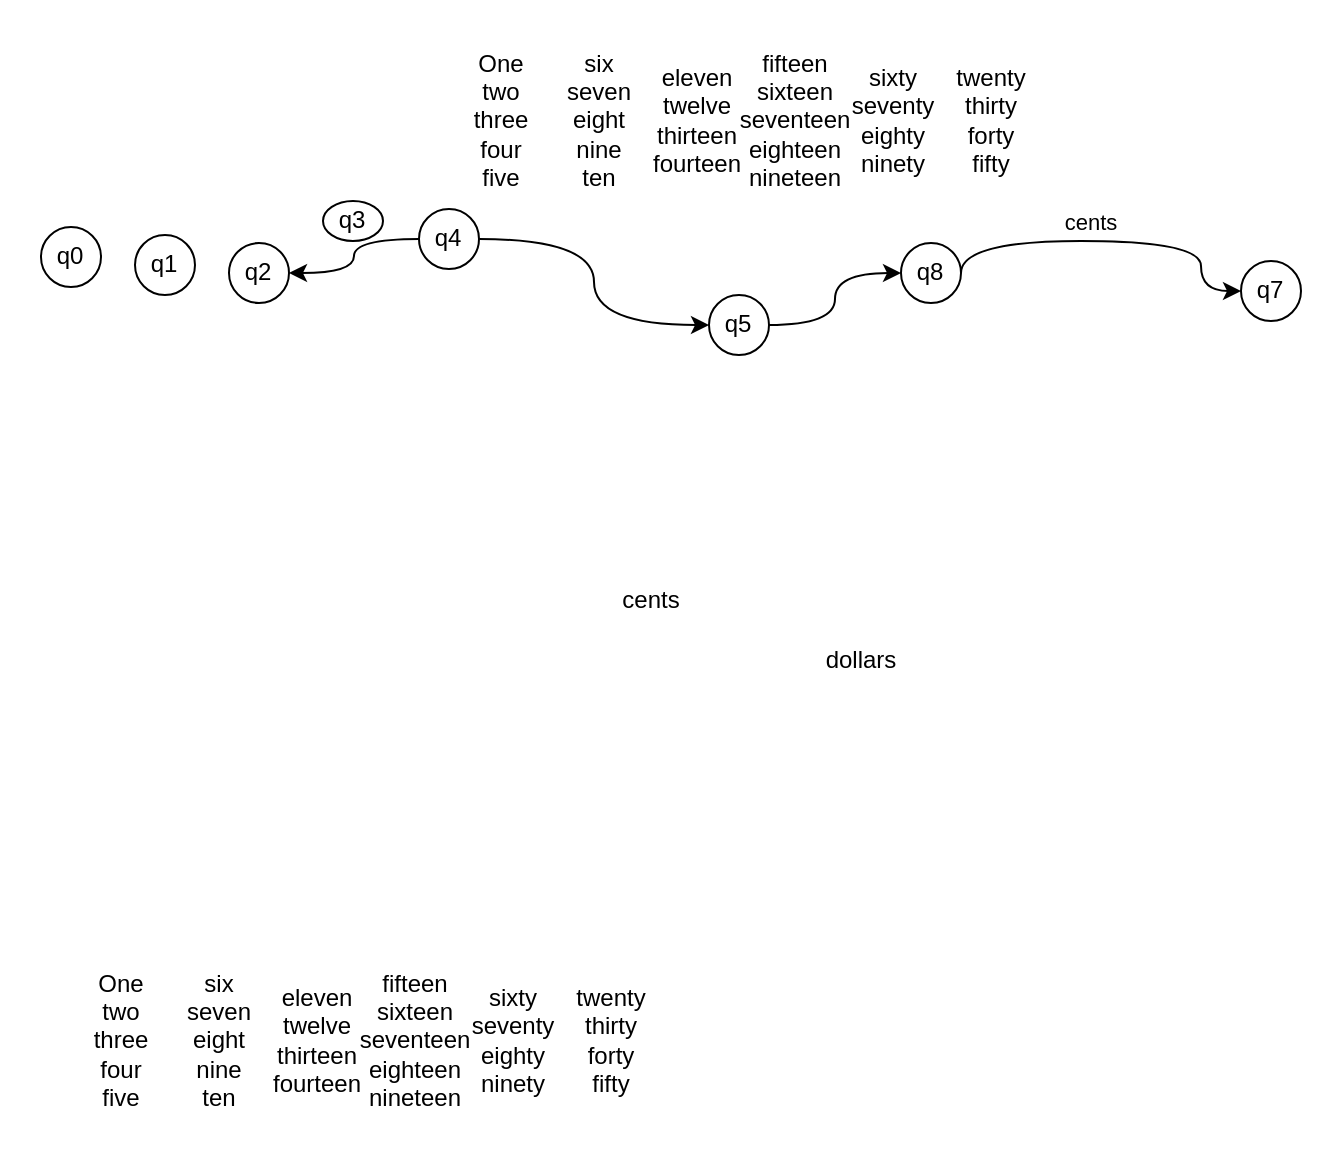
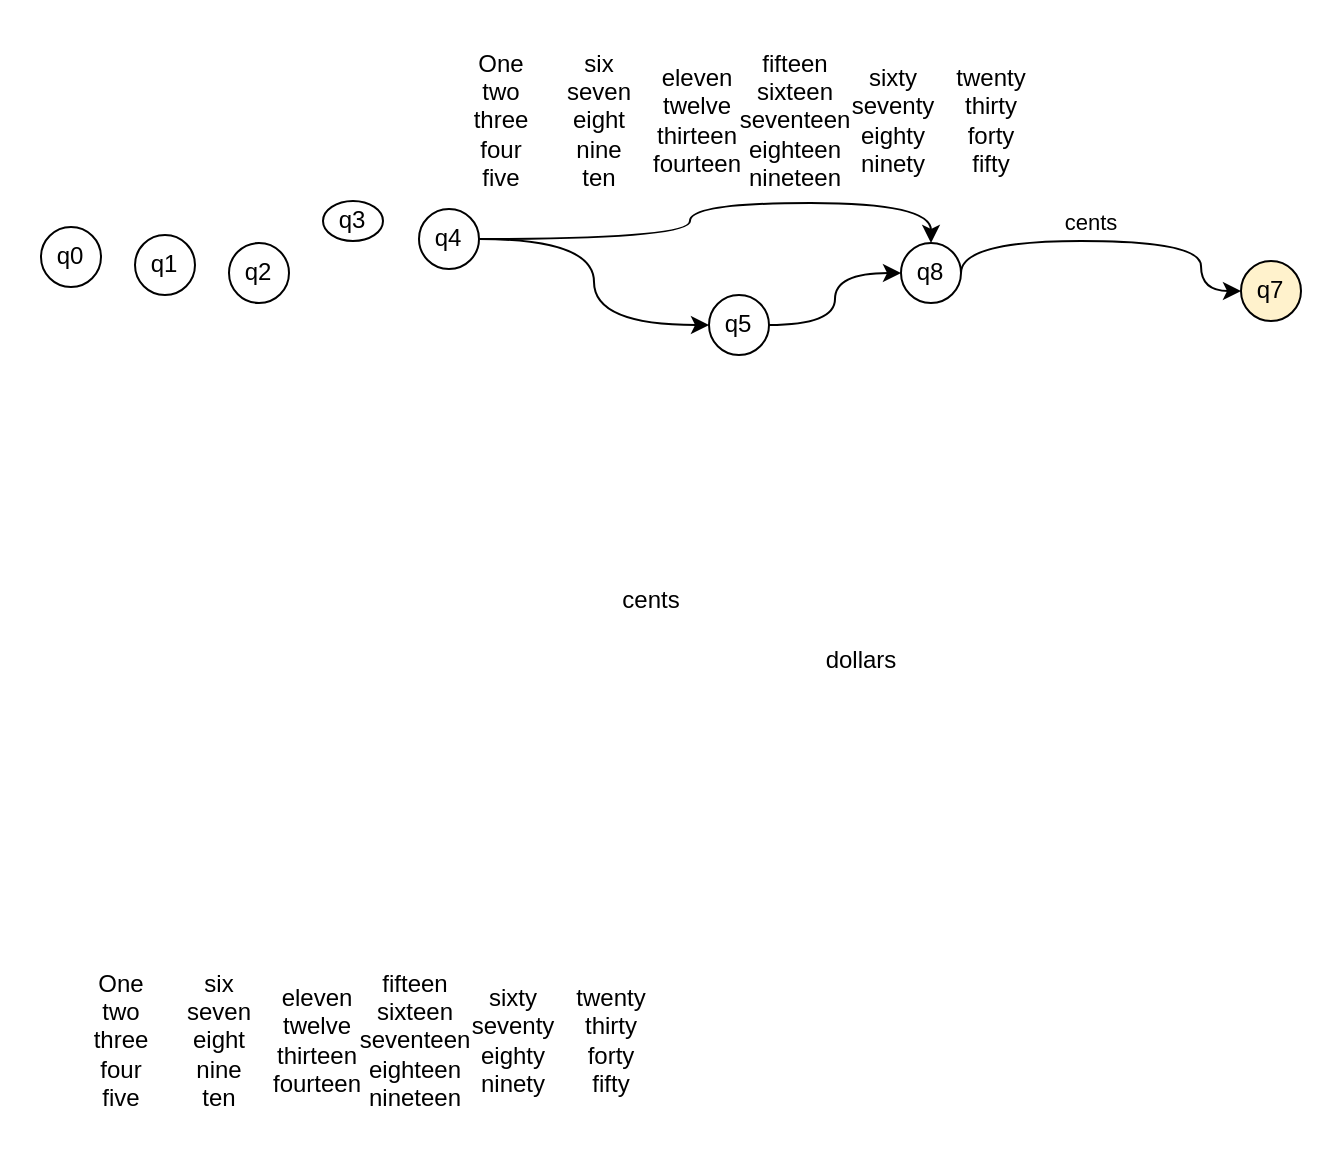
edge "q4" -> "q2": now "q4" -> "q8"
node "q7": fillcolor #ffffff -> #fff2cc
